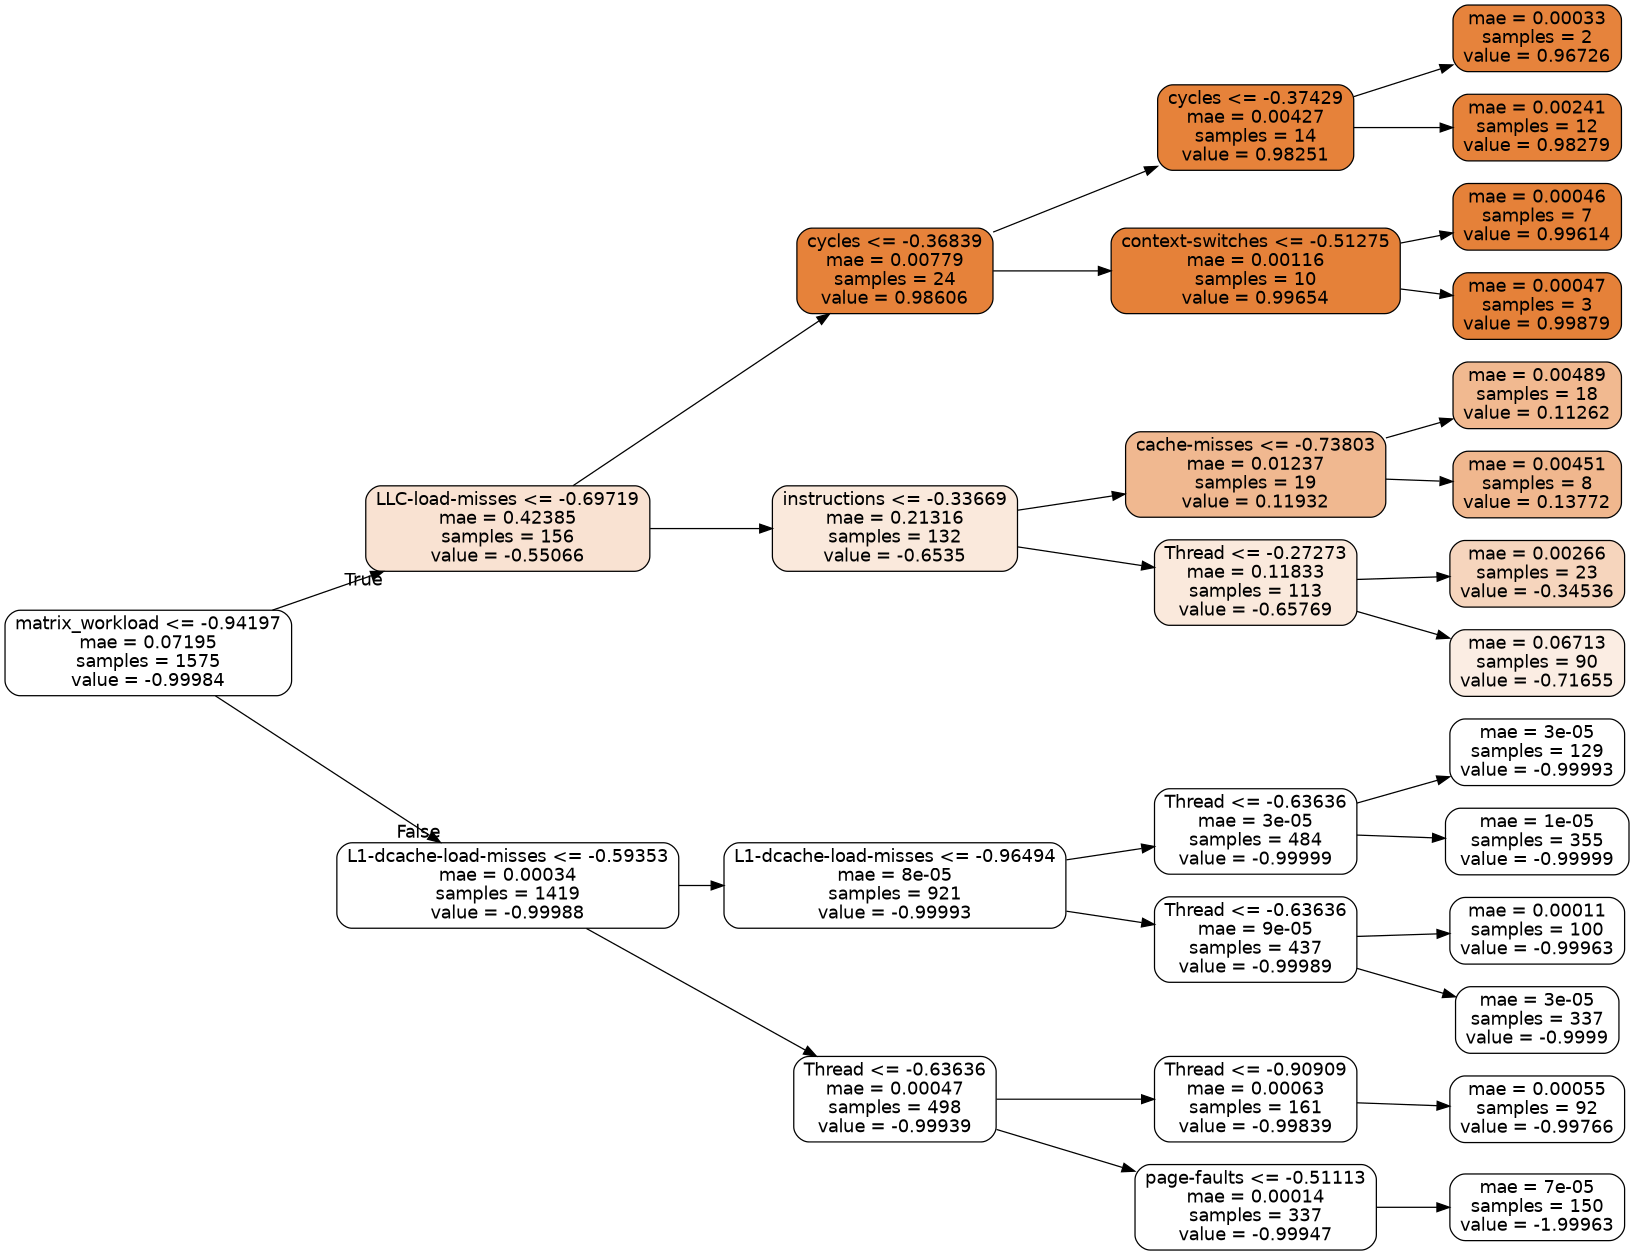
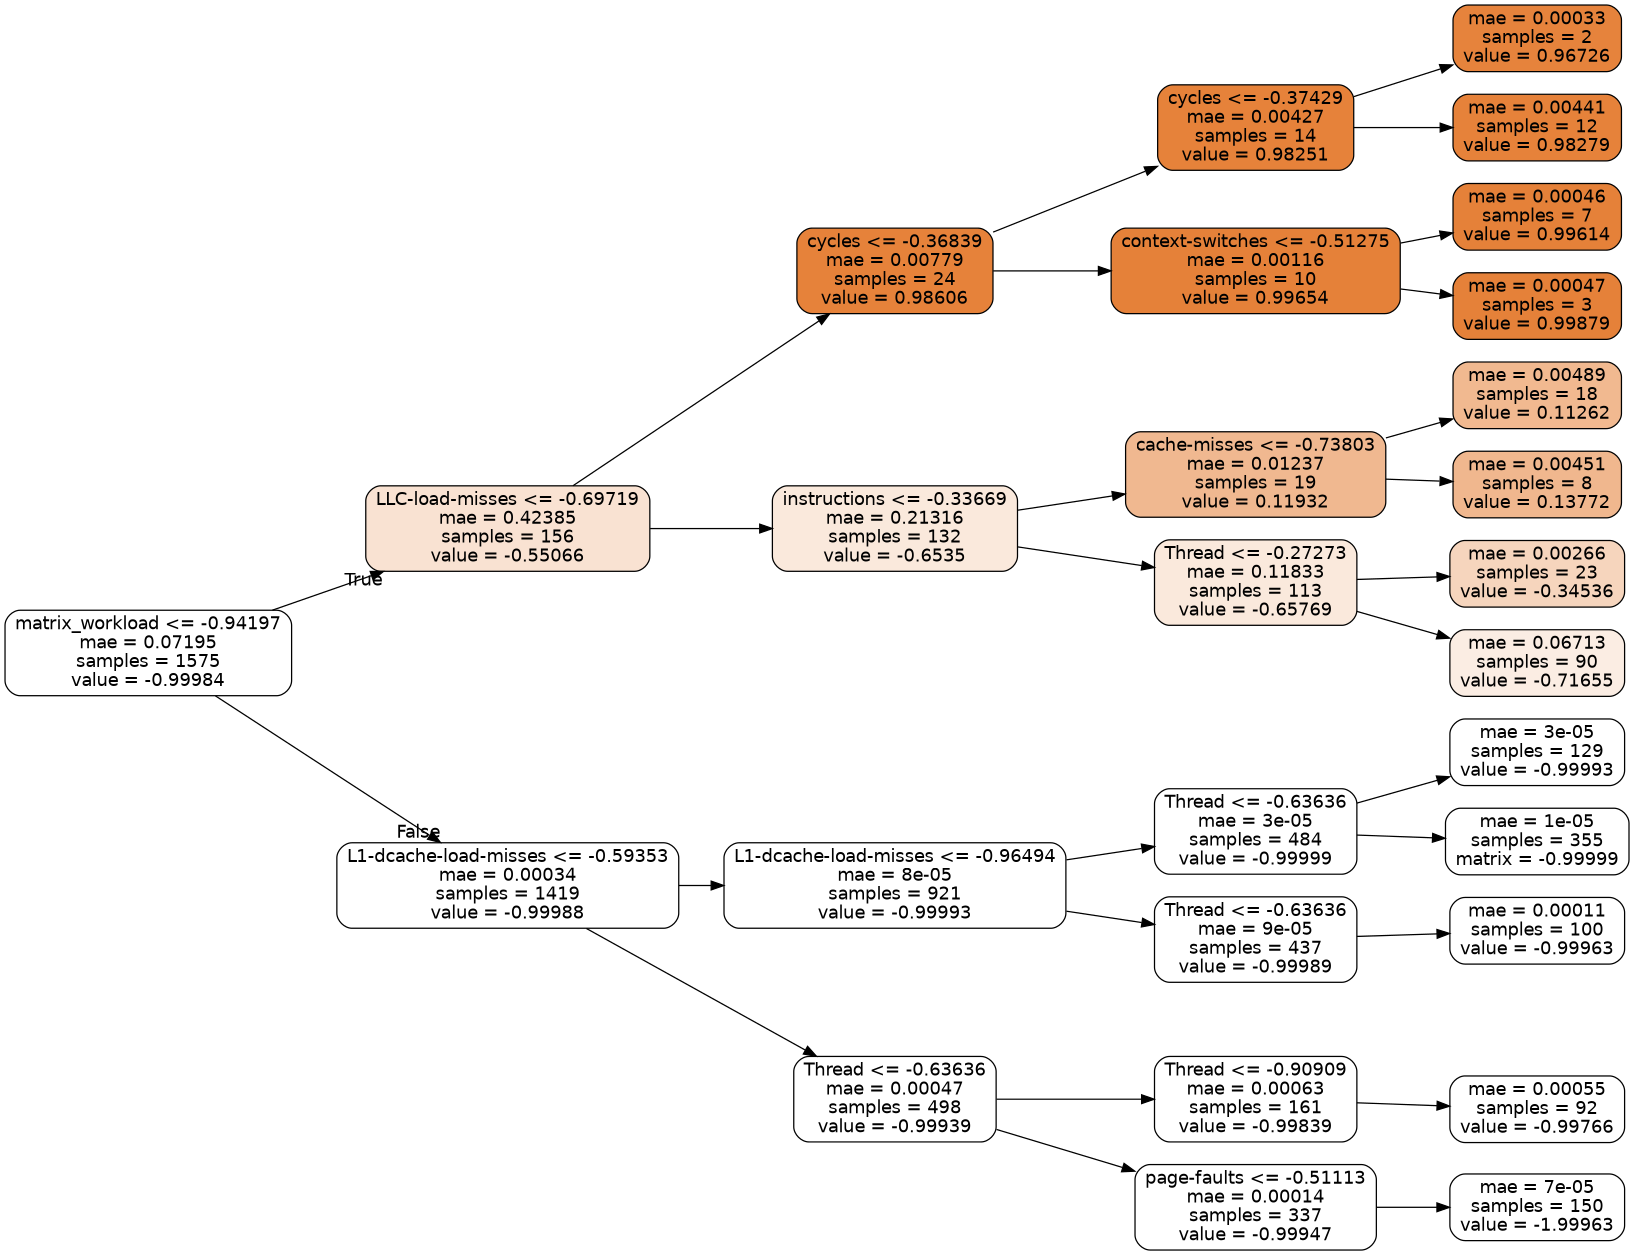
node "mae = 0.00241 samples = 12 value = 0.98279": label "mae = 0.00241 samples = 12 value = 0.98279" -> "mae = 0.00441 samples = 12 value = 0.98279"
node "mae = 1e-05 samples = 355 value = -0.99999": label "mae = 1e-05 samples = 355 value = -0.99999" -> "mae = 1e-05 samples = 355 matrix = -0.99999"
node "mae = 3e-05 samples = 337 value = -0.9999": removed
